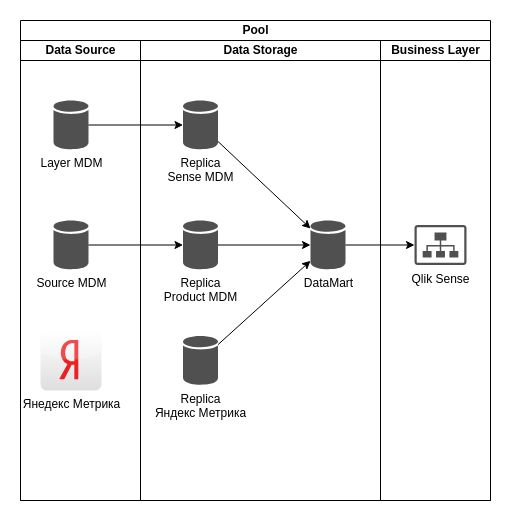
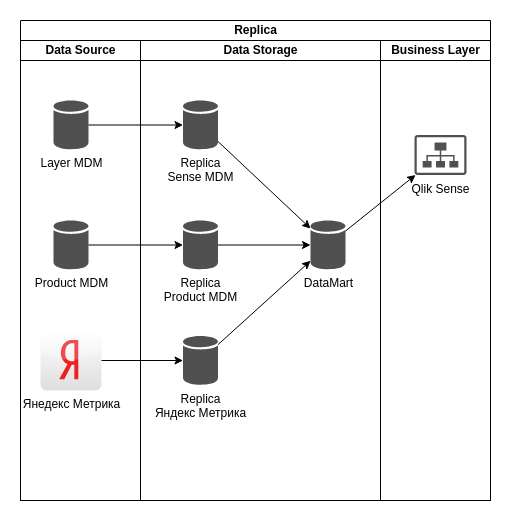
node "Pool": label "Pool" -> "Replica"
node "Qlik Sense": moved (441, 245) -> (441, 155)
node "Source MDM": label "Source MDM" -> "Product MDM"
edge "Янедекс Метрика" -> "Replica Яндекс Метрика": added
